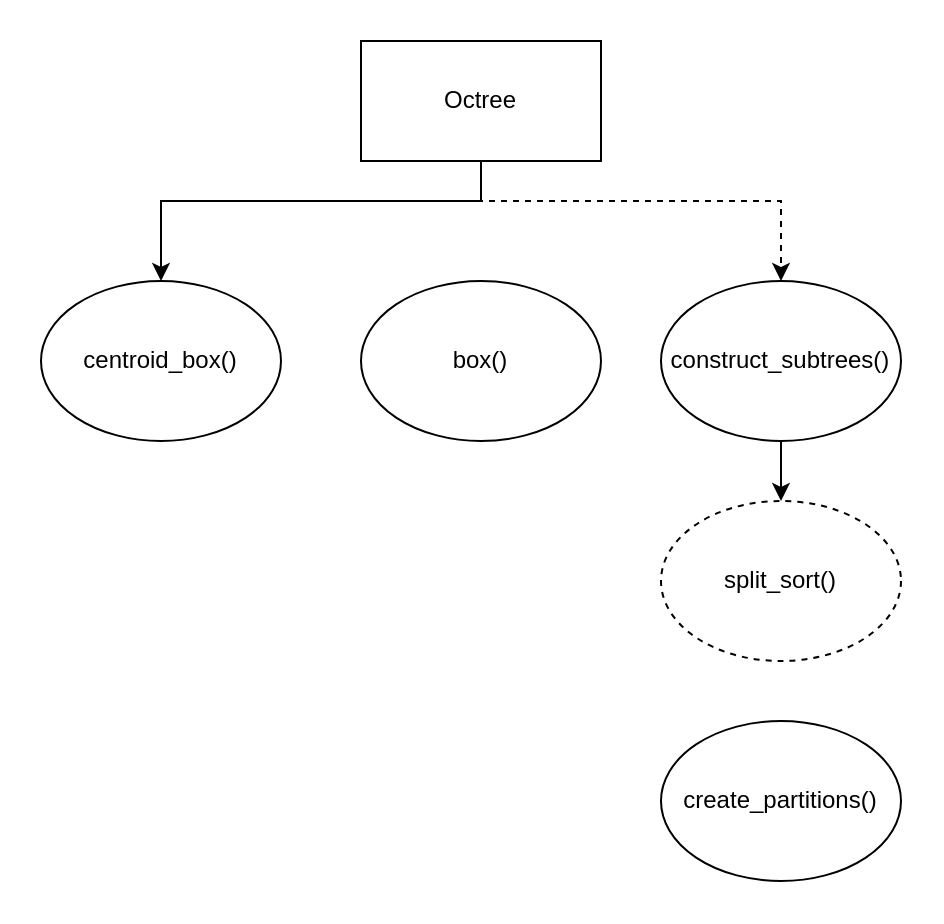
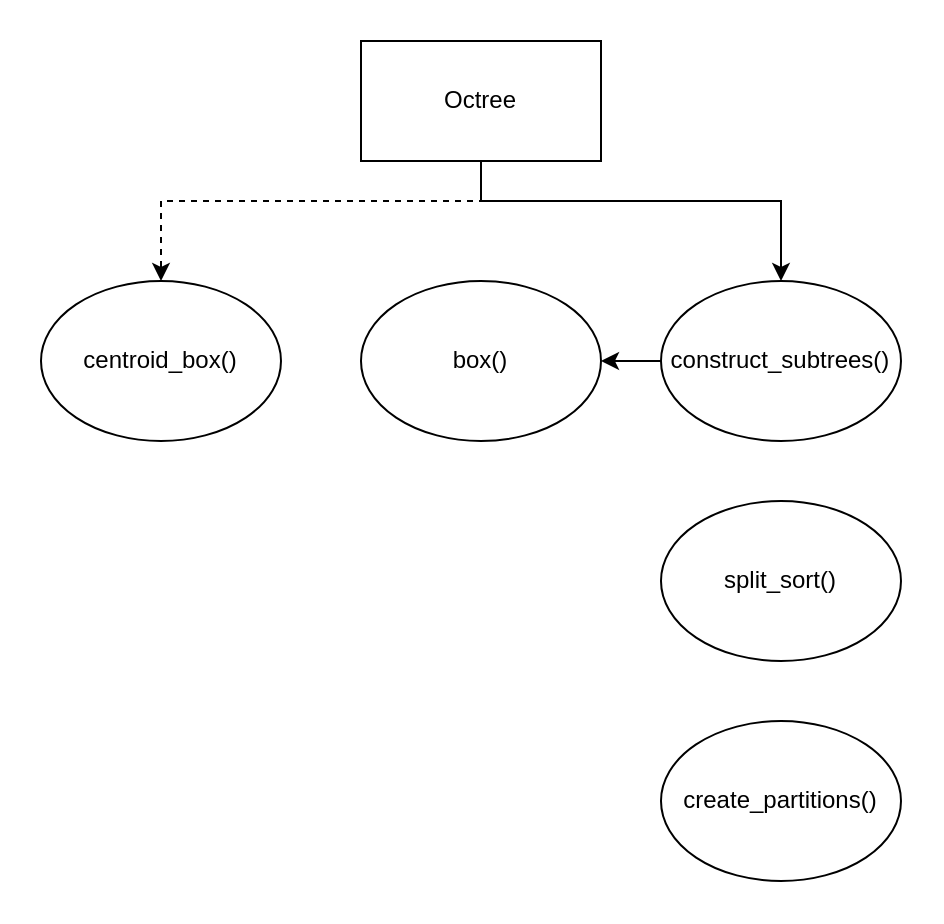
edge "Octree" -> "centroid_box()": style solid -> dashed
edge "Octree" -> "construct_subtrees()": style dashed -> solid
edge "construct_subtrees()" -> "split_sort()": now "construct_subtrees()" -> "box()"
node "split_sort()": style dashed -> solid
